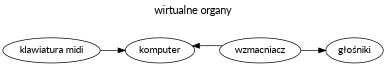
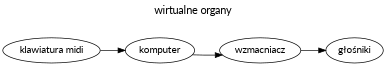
edge "wzmacniacz" -> "komputer": reversed
